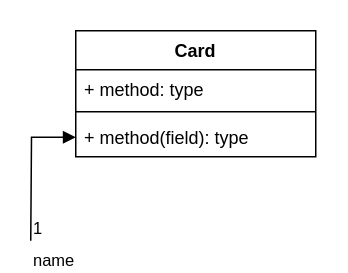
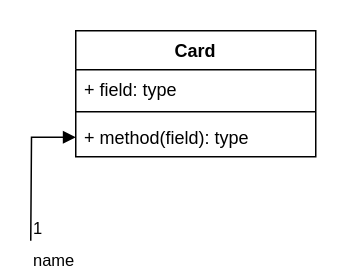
node "+ method: type": label "+ method: type" -> "+ field: type"
